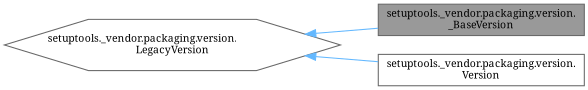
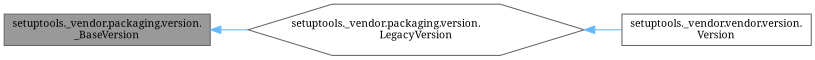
edge "setuptools._vendor.packaging.version. _BaseVersion" -> "setuptools._vendor.packaging.version. LegacyVersion": reversed
node "setuptools._vendor.packaging.version. Version": label "setuptools._vendor.packaging.version. Version" -> "setuptools._vendor.vendor.version. Version"
